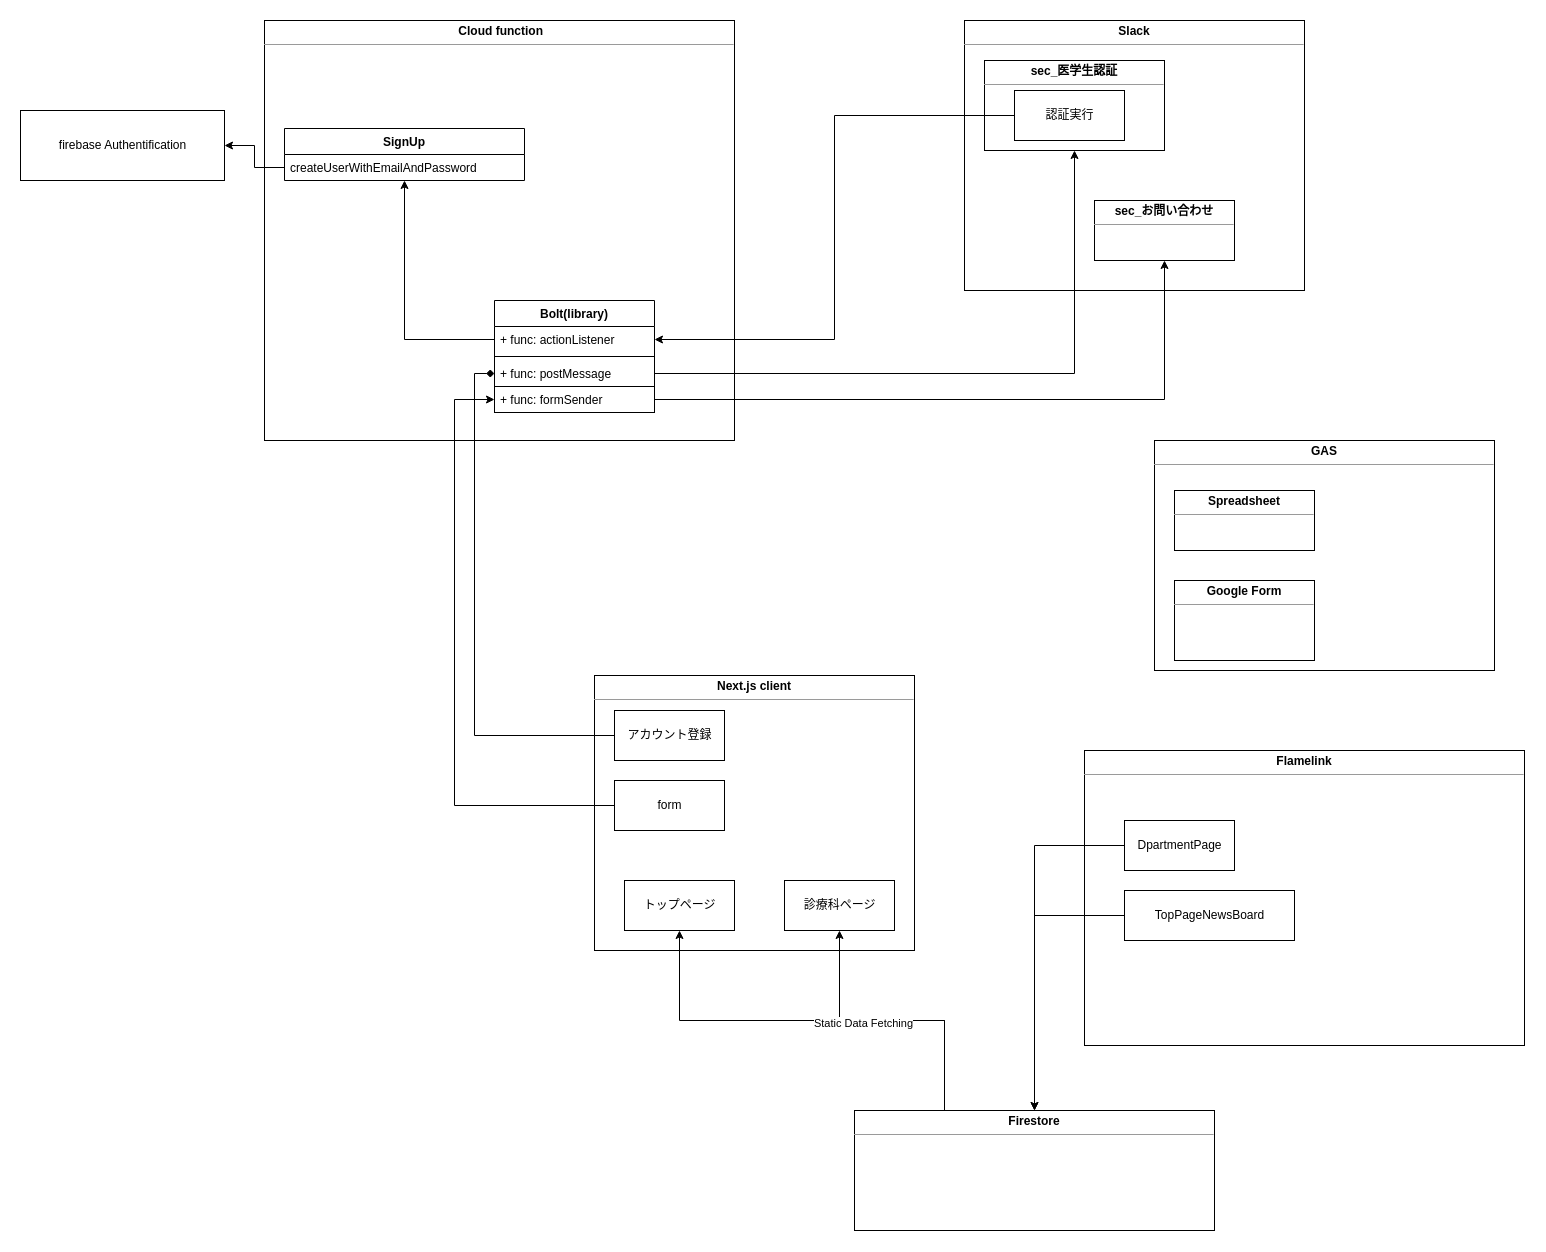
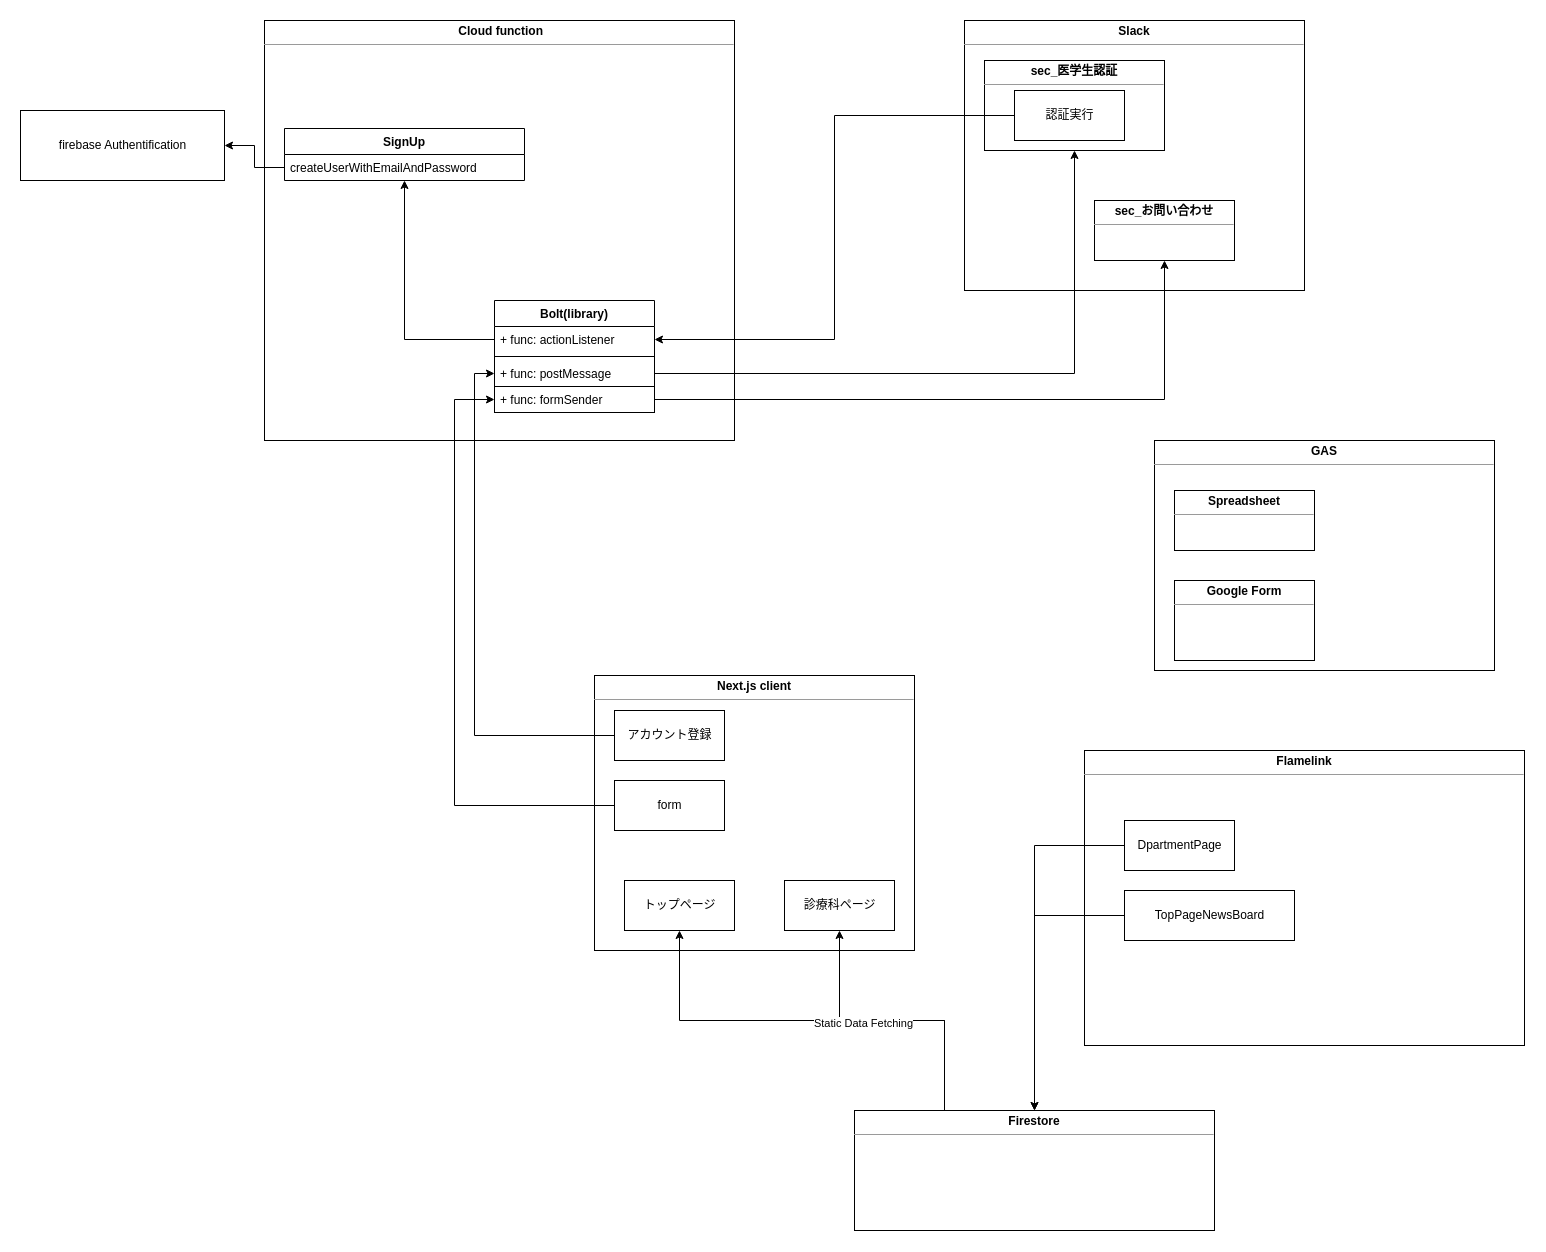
edge "アカウント登録" -> "+ func: postMessage": arrowhead diamond -> classic
